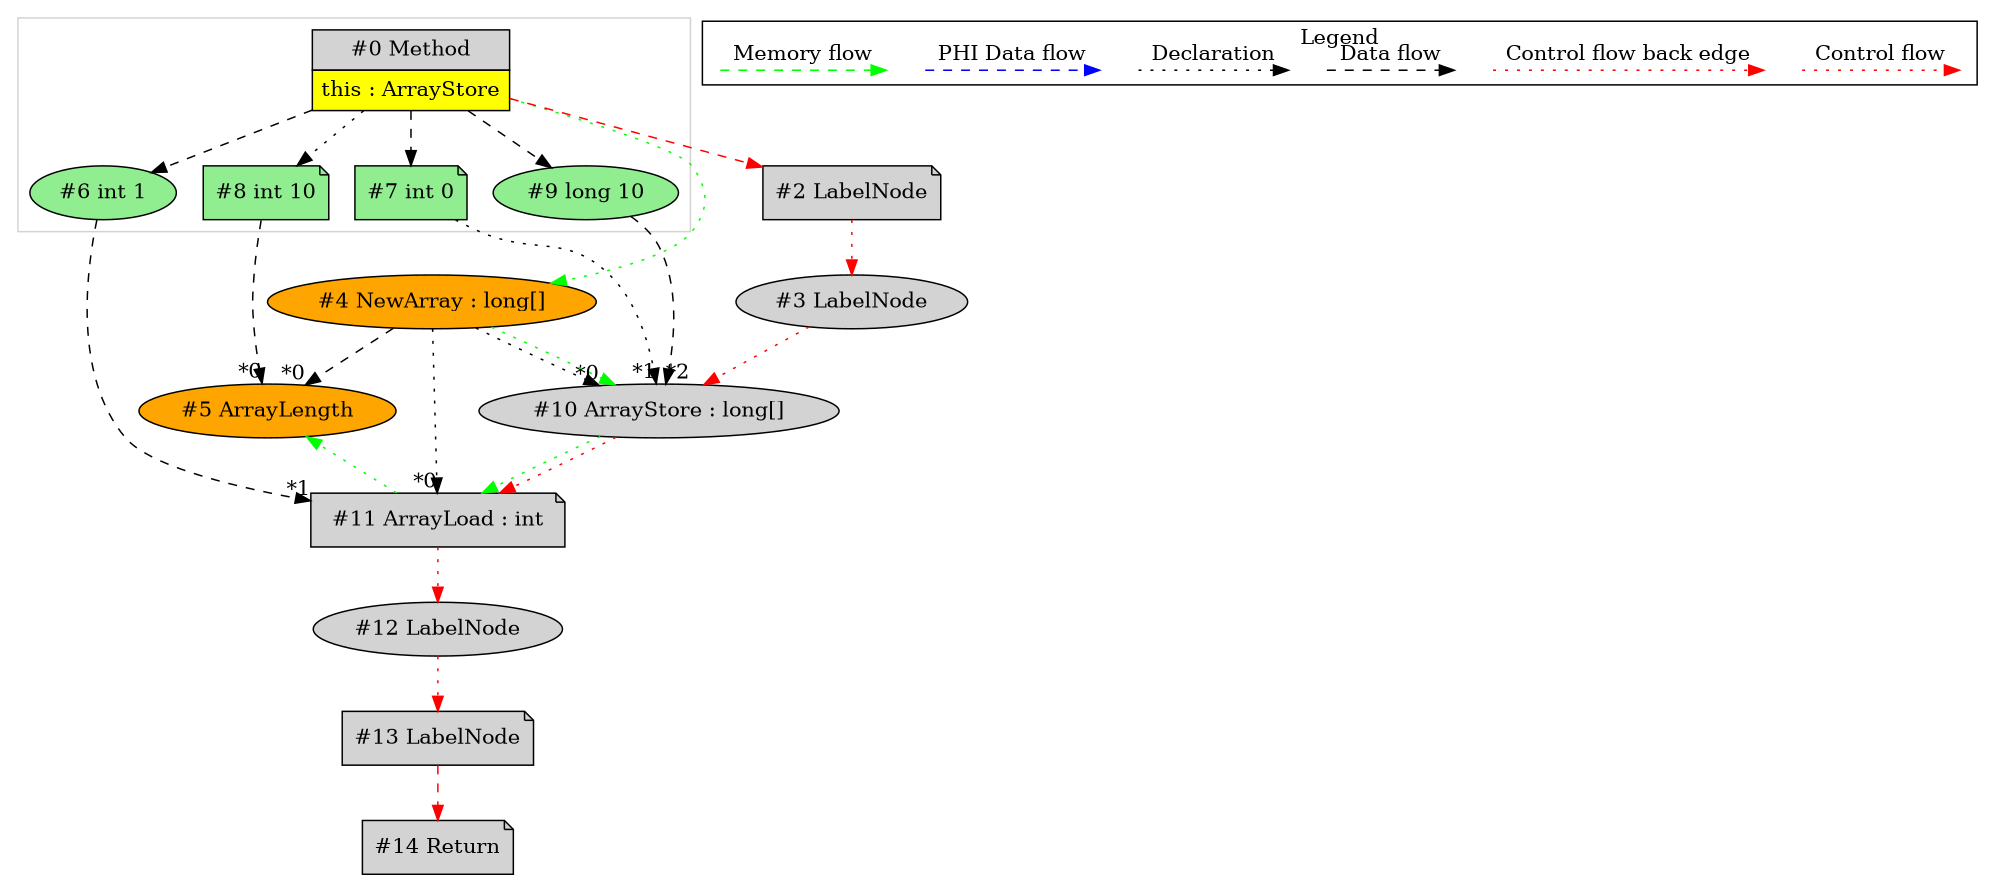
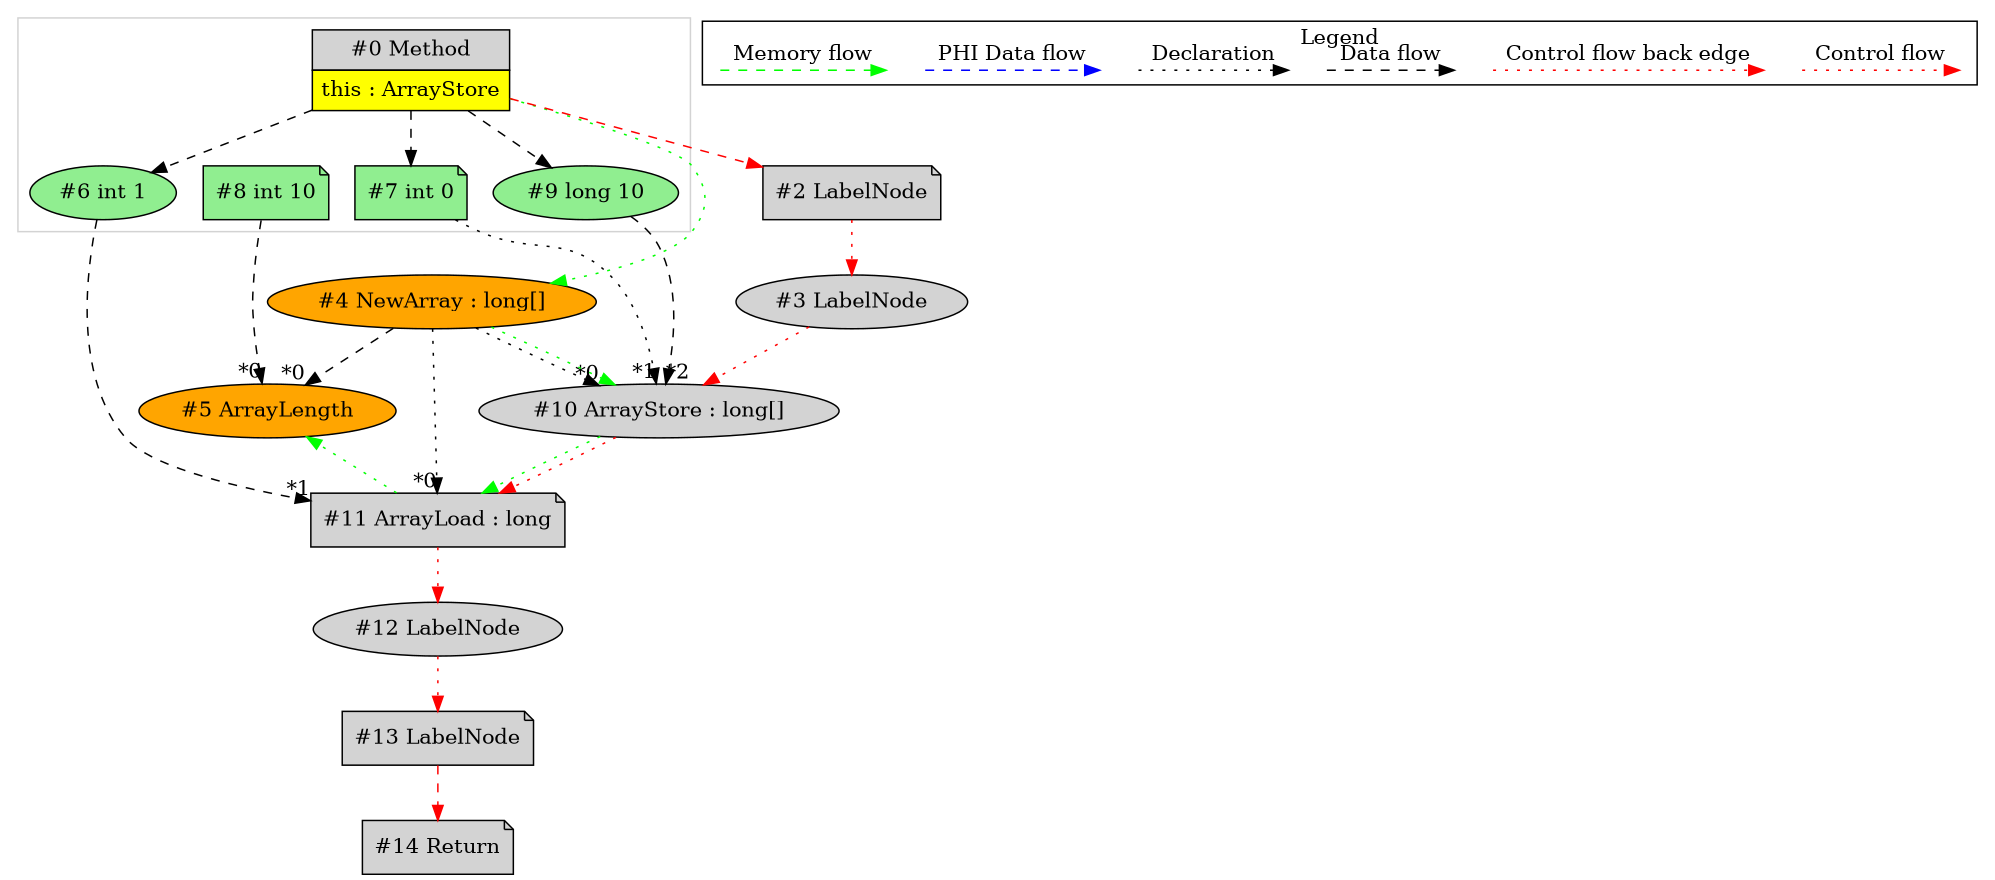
edge "#0 Method" -> "#8 int 10": removed
node "#11 ArrayLoad : int": label "#11 ArrayLoad : int" -> "#11 ArrayLoad : long"
